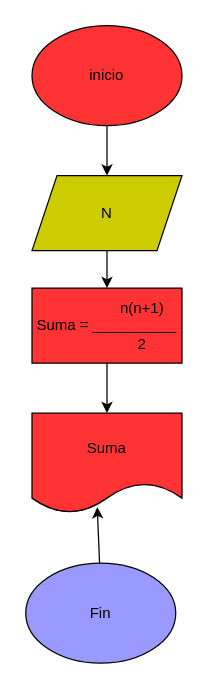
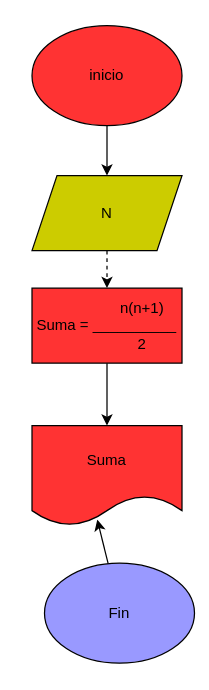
edge "N" -> "n(n+1) Suma = __________ 2": style solid -> dashed
node "Suma": moved (107, 463) -> (107, 476)
node "Fin": moved (101, 613) -> (119, 613)
